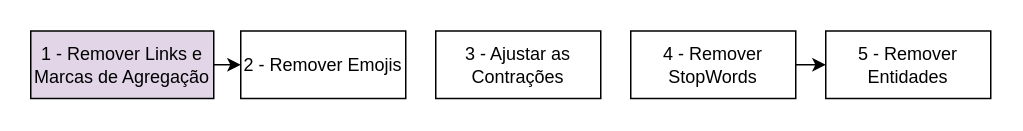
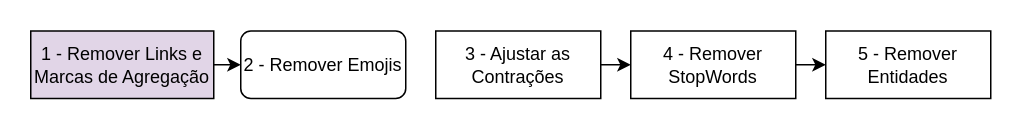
node "2 - Remover Emojis": shape rectangle -> rounded rectangle
edge "3 - Ajustar as Contrações" -> "4 - Remover StopWords": added
